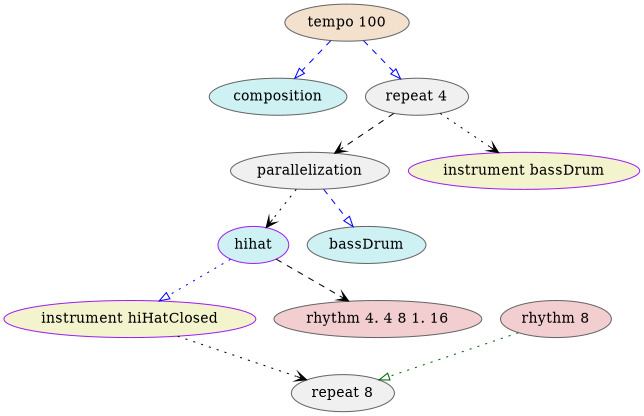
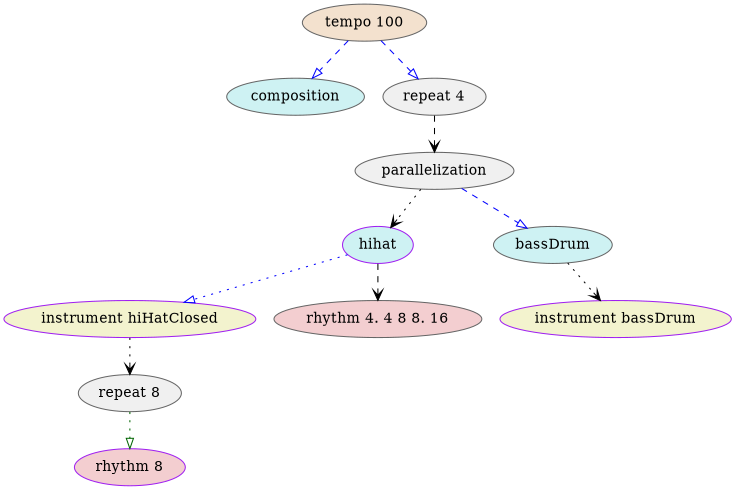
edge "repeat 4" -> "instrument bassDrum": now "bassDrum" -> "instrument bassDrum"
node "rhythm 4. 4 8 1. 16": label "rhythm 4. 4 8 1. 16" -> "rhythm 4. 4 8 8. 16"
node "rhythm 8": color gray40 -> purple
edge "rhythm 8" -> "repeat 8": reversed
